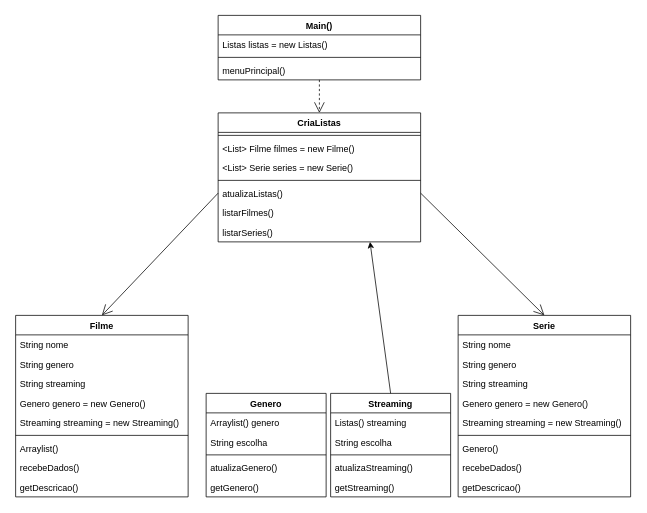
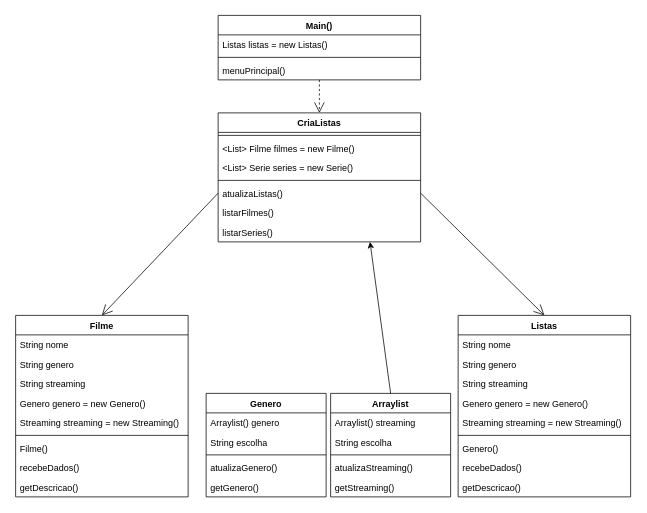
node "Serie": label "Serie" -> "Listas"
node "Streaming": label "Streaming" -> "Arraylist"
node "Listas() streaming": label "Listas() streaming" -> "Arraylist() streaming"
node "Arraylist()": label "Arraylist()" -> "Filme()"
